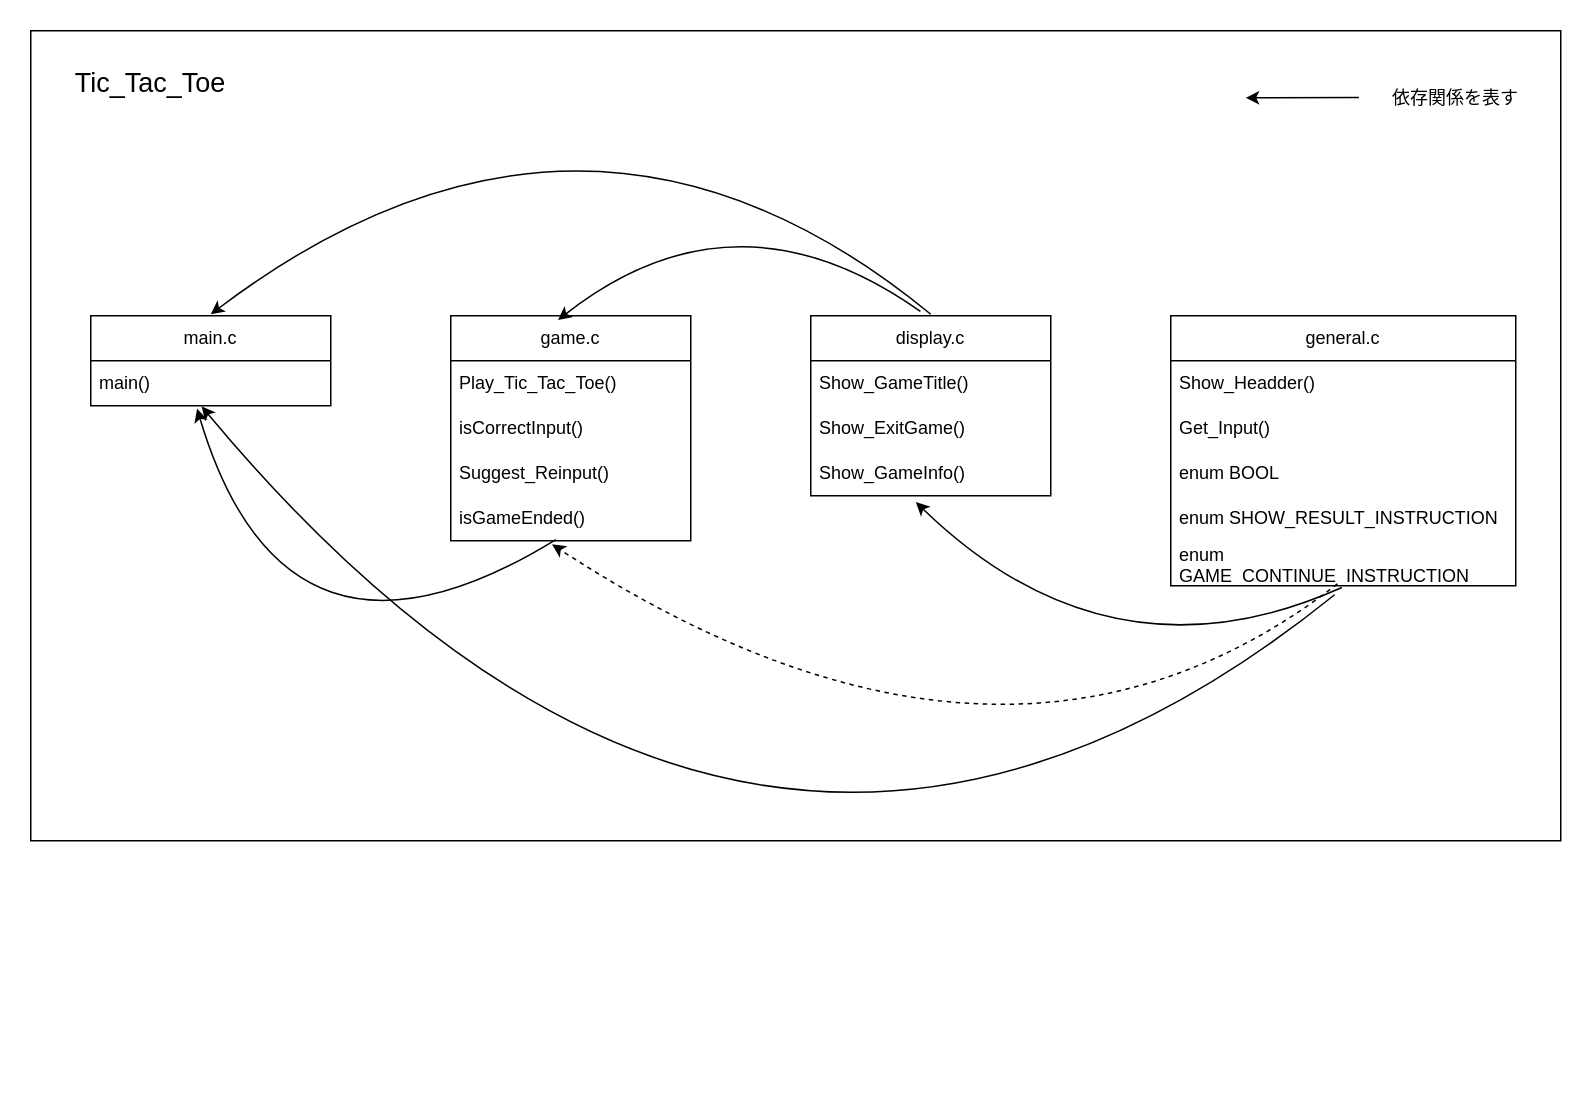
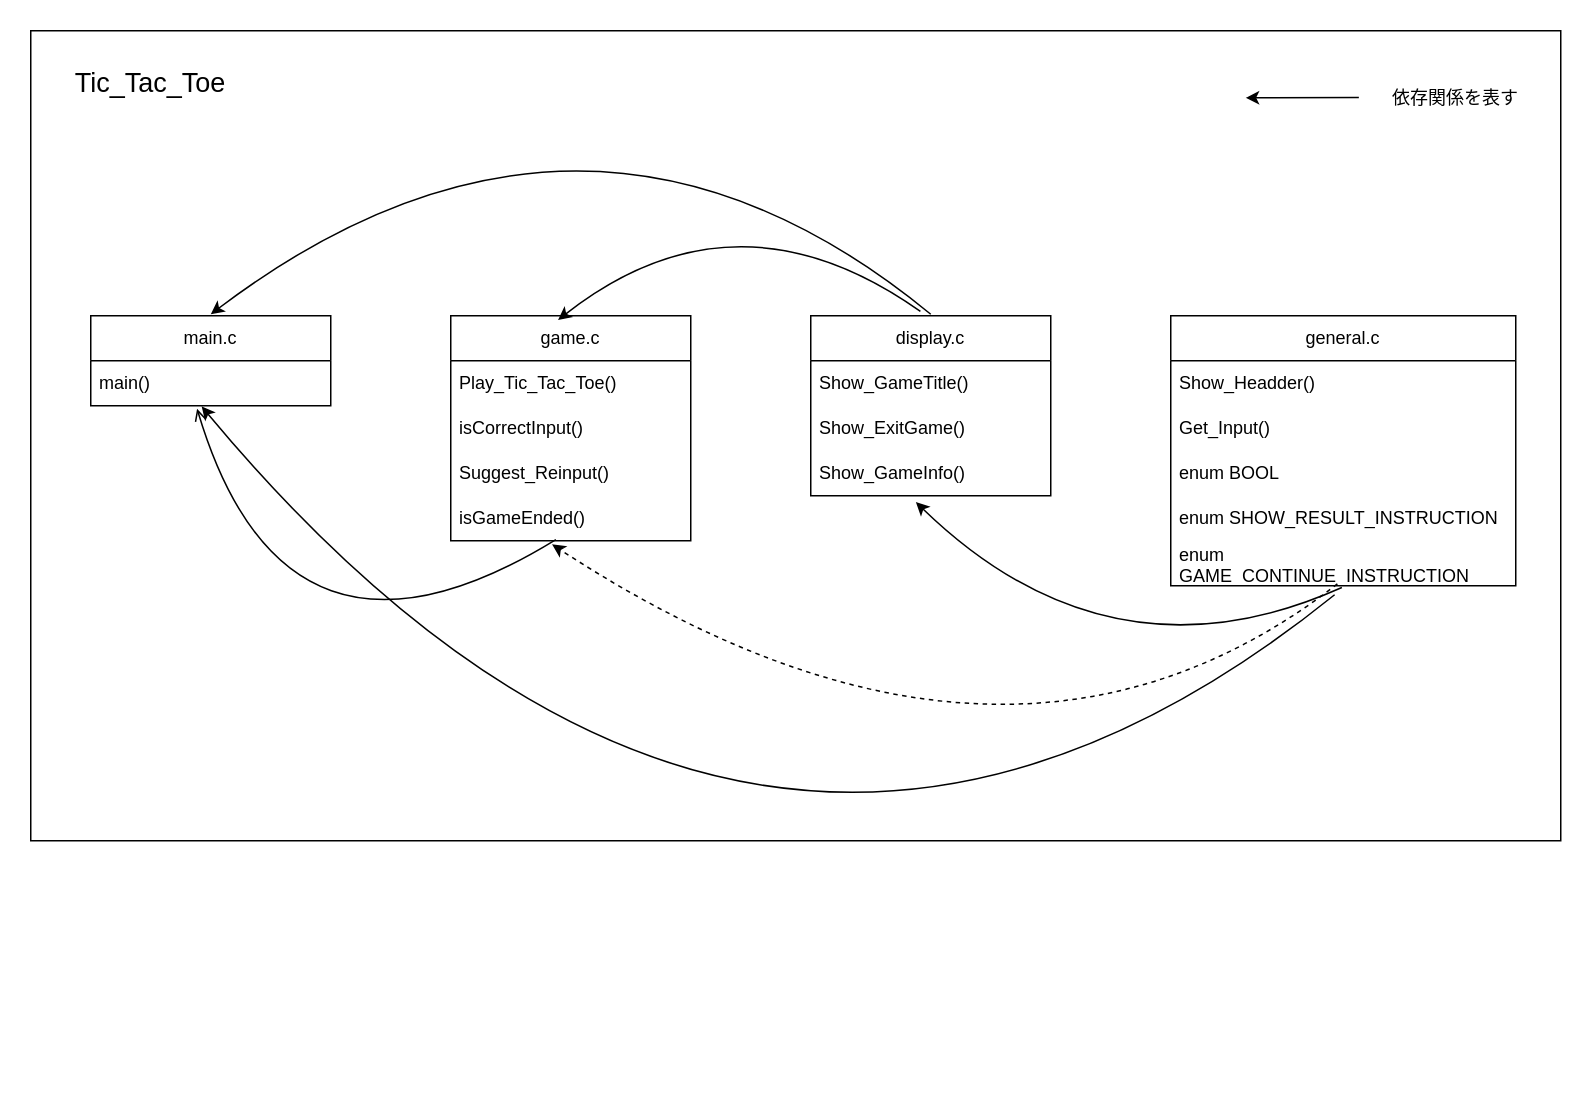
edge "isGameEnded()" -> "main()": arrowhead classic -> open
